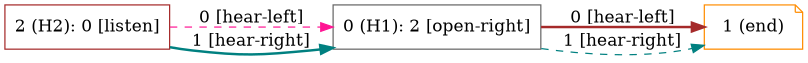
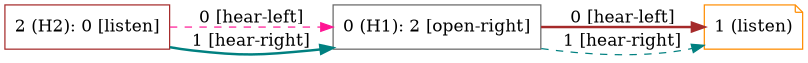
node "1 (end)": label "1 (end)" -> "1 (listen)"
